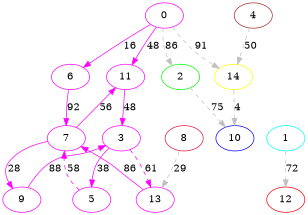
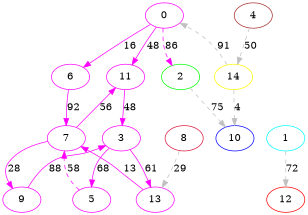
edge "0" -> "2": color grey -> magenta
edge "0" -> "14": reversed
edge "3" -> "13": style dashed -> solid
edge "3" -> "5": label "38" -> "68"
edge "13" -> "7": label "86" -> "13"
